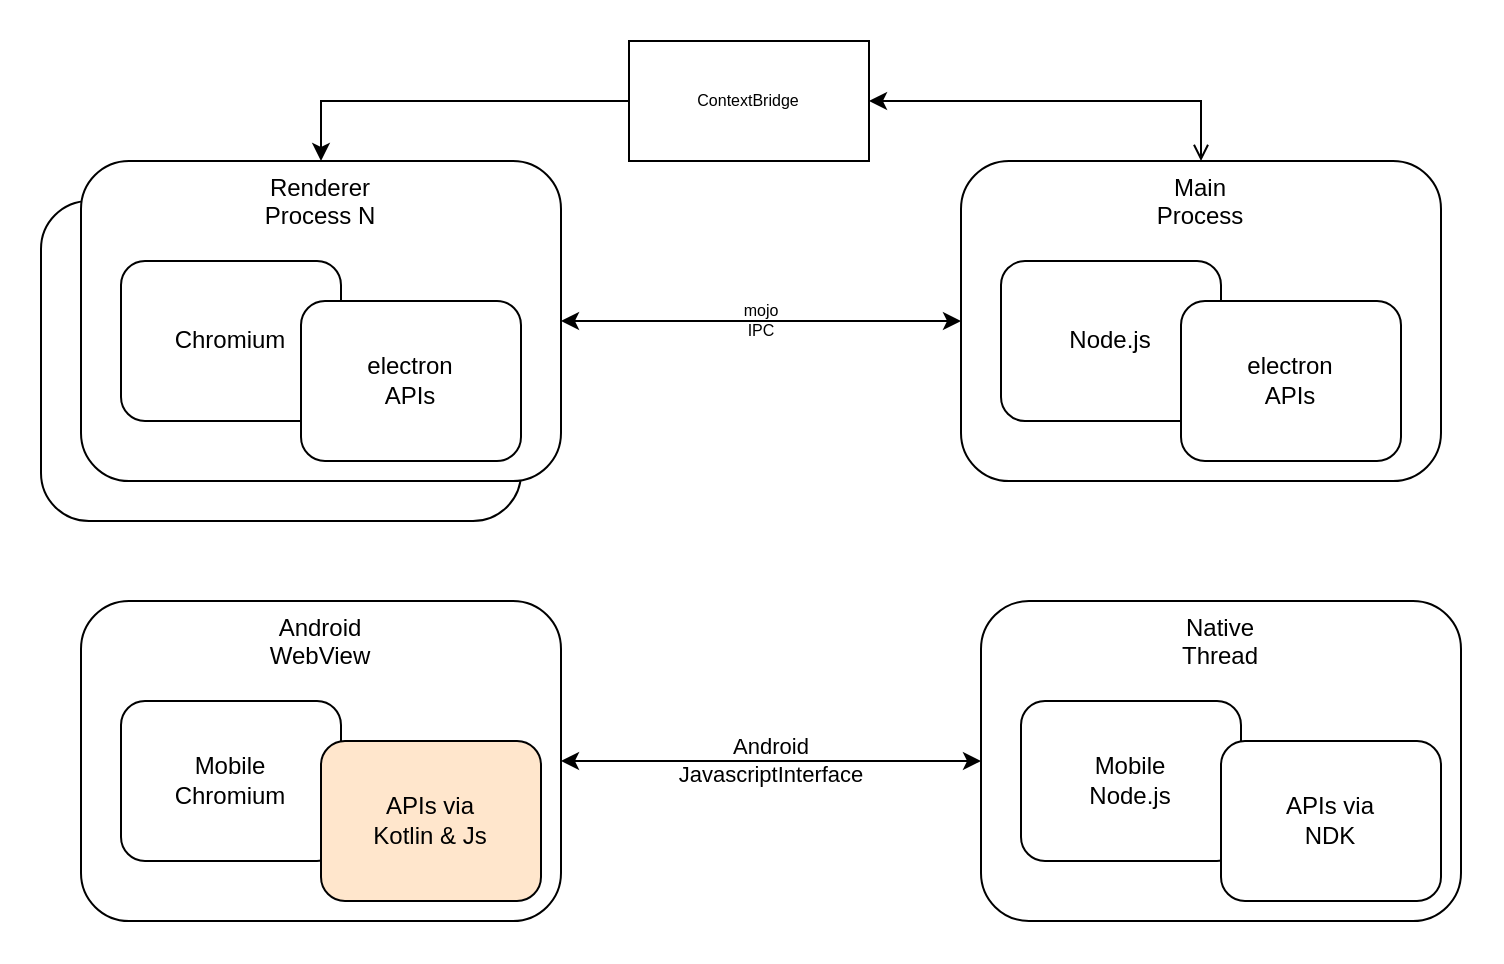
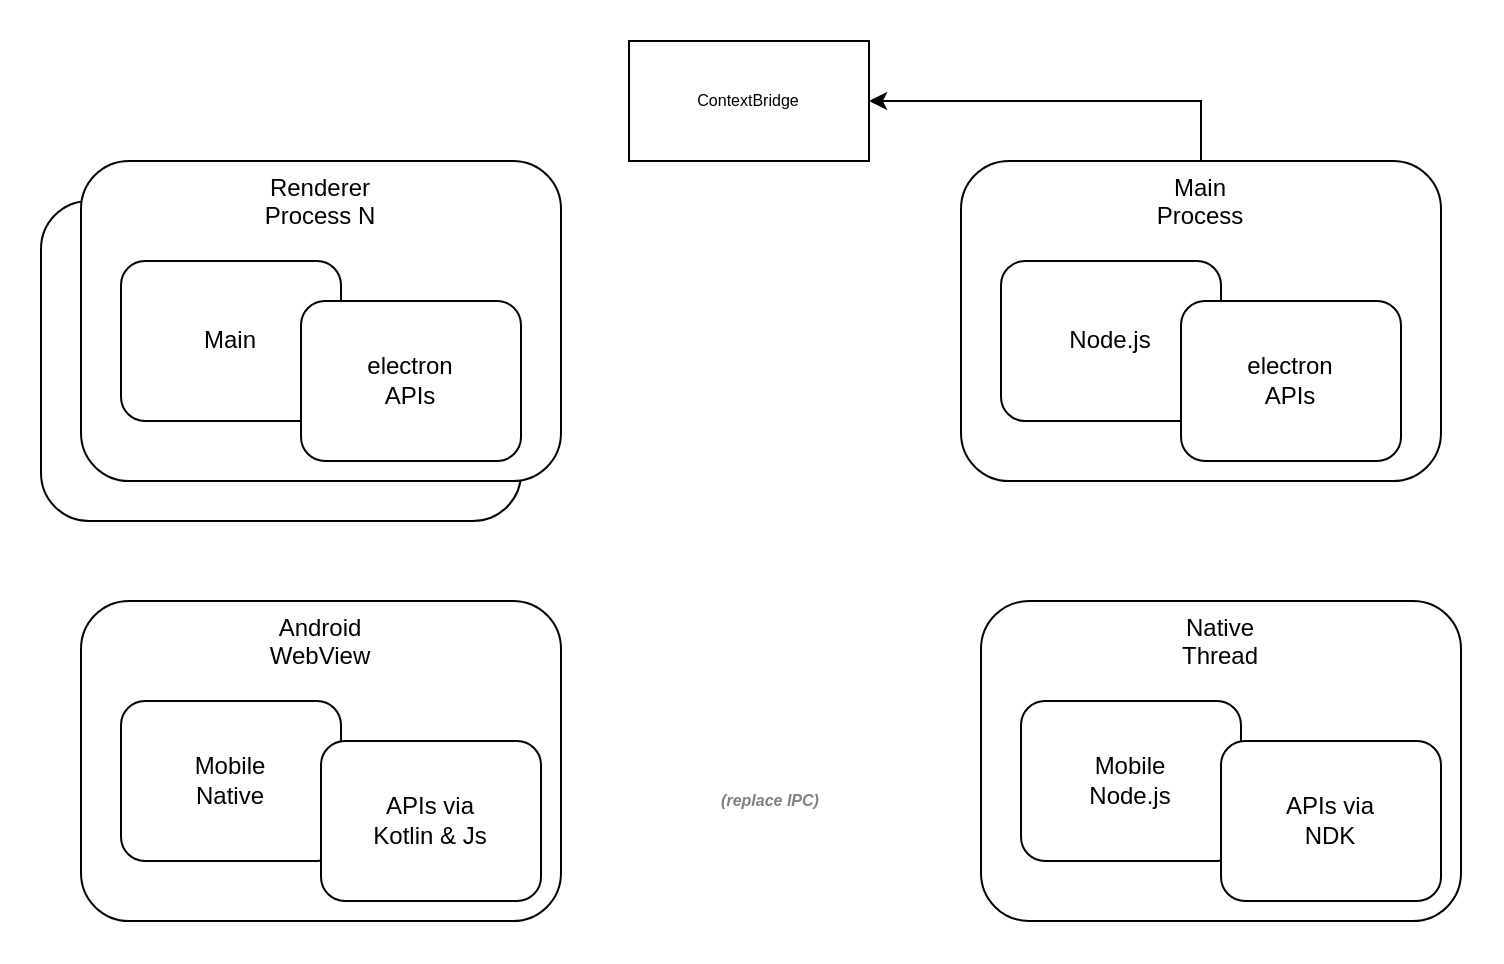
edge "ContextBridge" -> "Renderer Process N": removed
edge "ContextBridge" -- "Main Process": arrowhead open -> none
edge "Renderer Process N" -- "Main Process": removed, label "mojo IPC"
node "Chromium": label "Chromium" -> "Main"
edge "Android WebView" -- "Native Thread": removed, label "Android JavascriptInterface"
node "Mobile Chromium": label "Mobile Chromium" -> "Mobile Native"
node "(replace IPC)": added
node "APIs via Kotlin & Js": fillcolor #ffe6cc -> #ffffff
